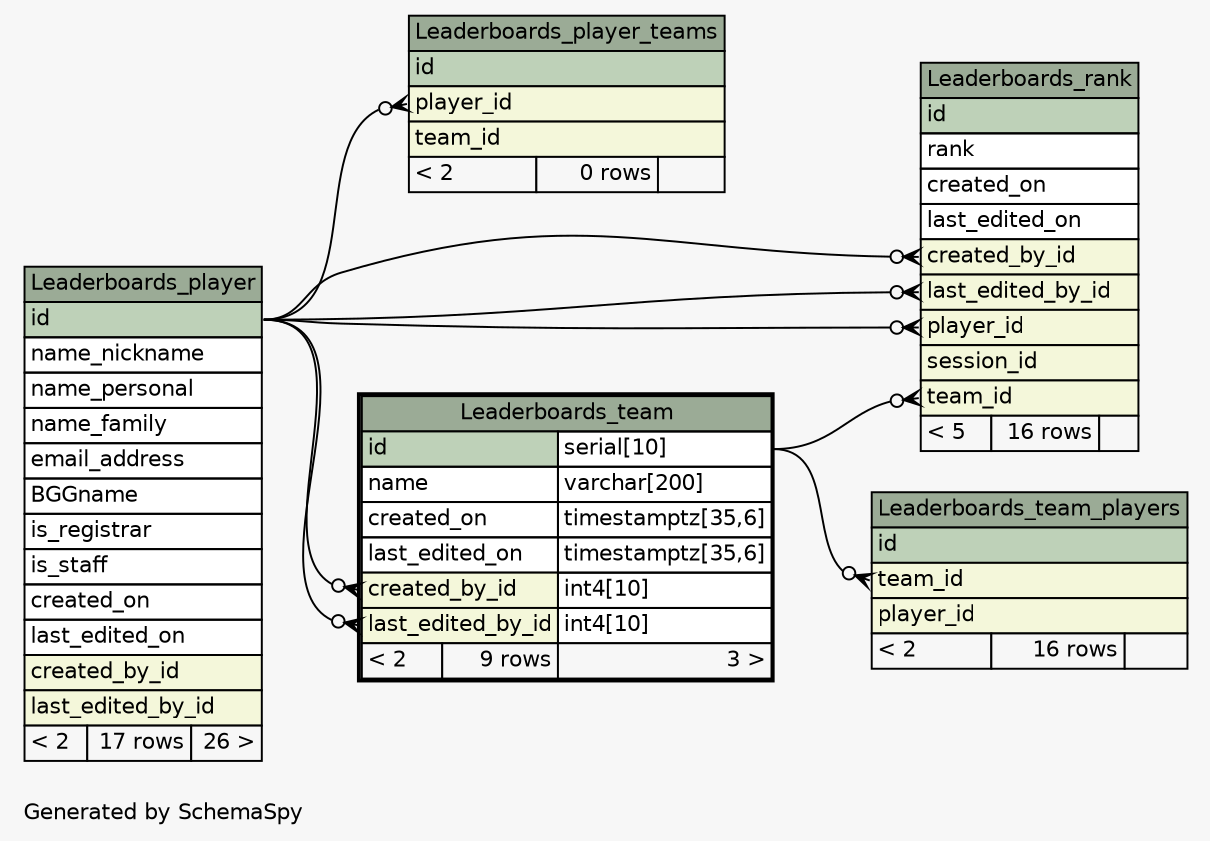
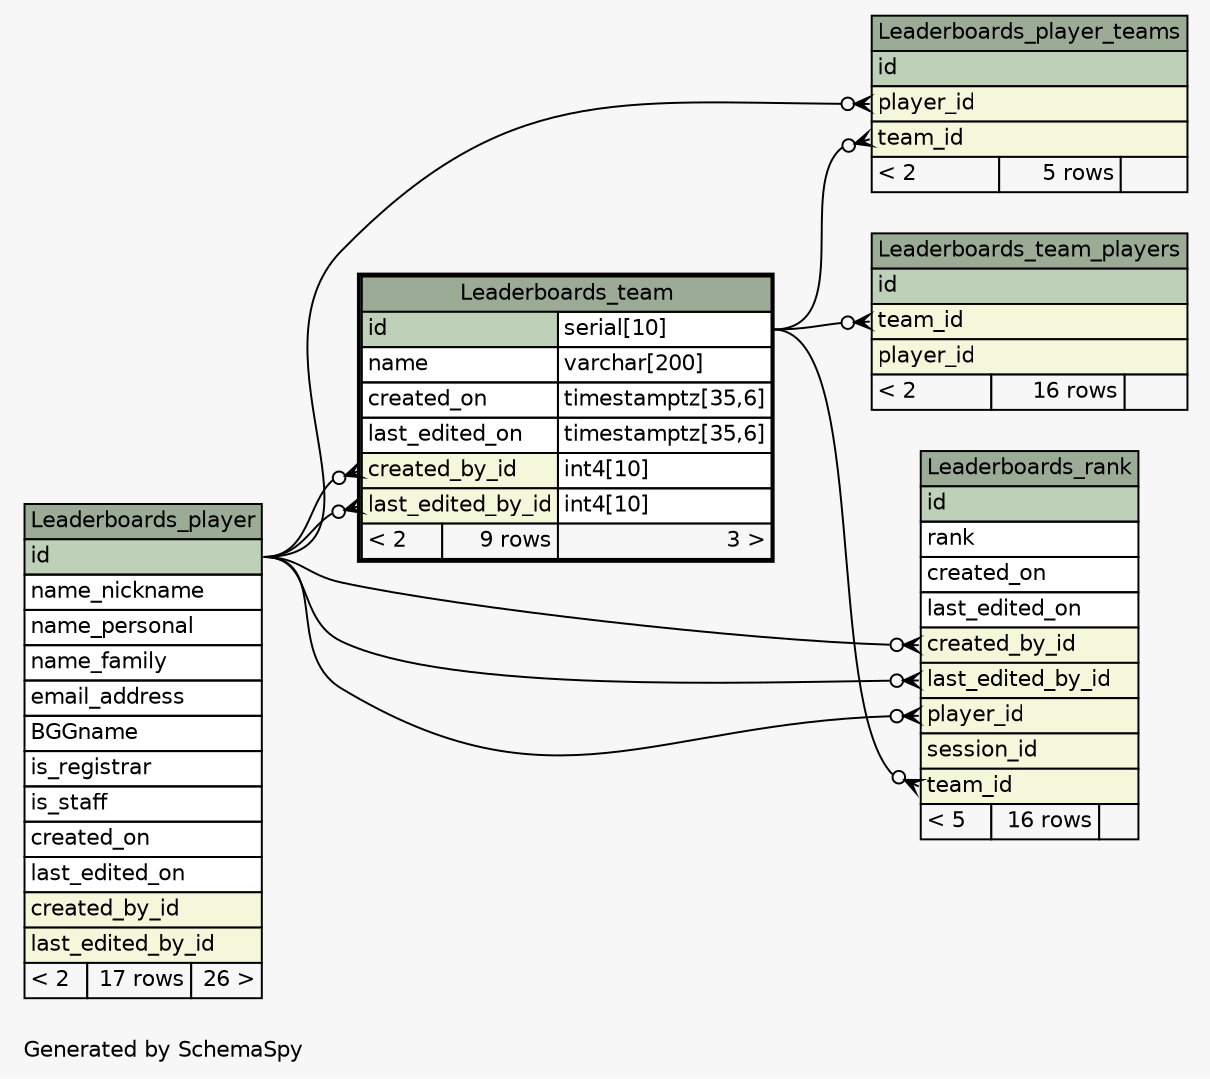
node "Leaderboards_player_teams": text "0 rows" -> "5 rows"
edge "Leaderboards_team" -> "Leaderboards_player_teams": added
